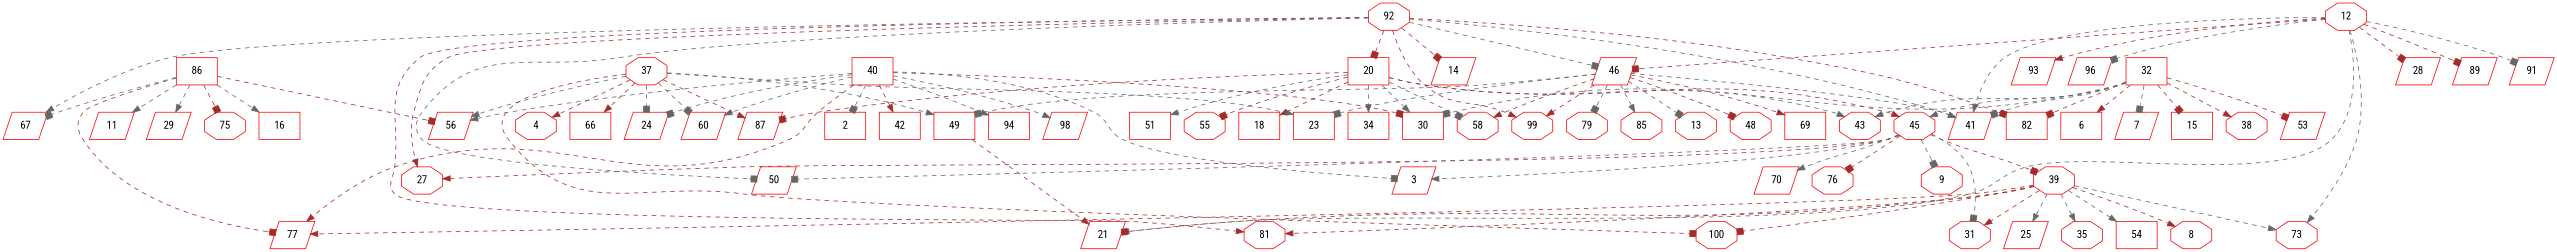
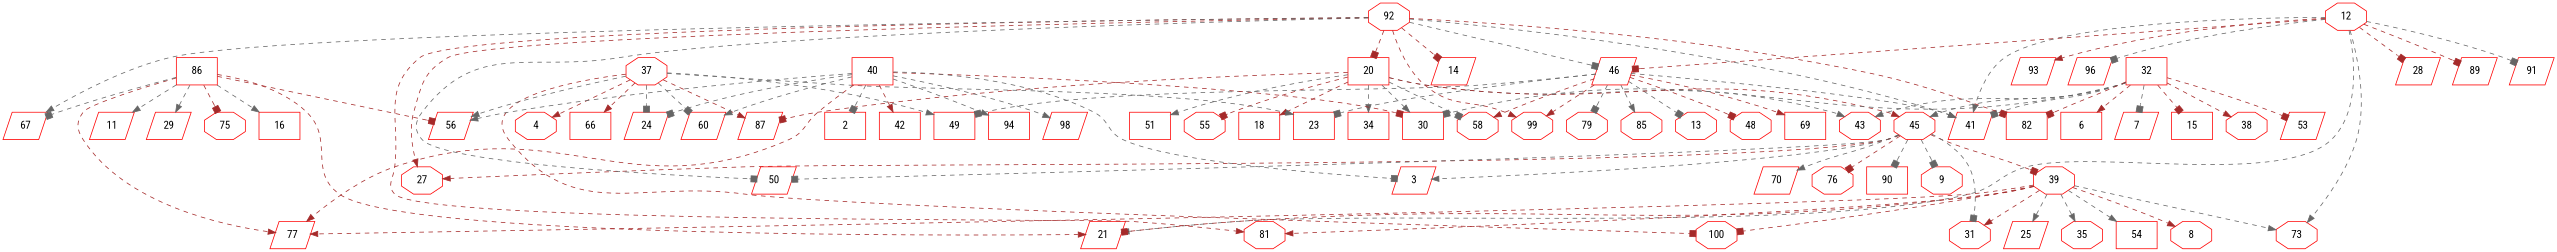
edge "86" -> "77": arrowhead box -> normal
edge "49" -> "21": now "86" -> "21"
node "90": added
